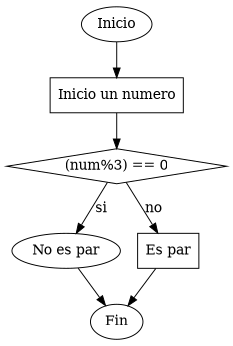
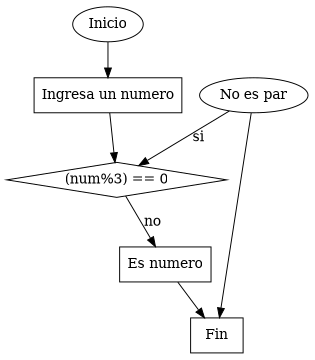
node "Inicio un numero": label "Inicio un numero" -> "Ingresa un numero"
edge "(num%3) == 0" -> "No es par": reversed
node "Es par": label "Es par" -> "Es numero"
node "Fin": shape ellipse -> box
